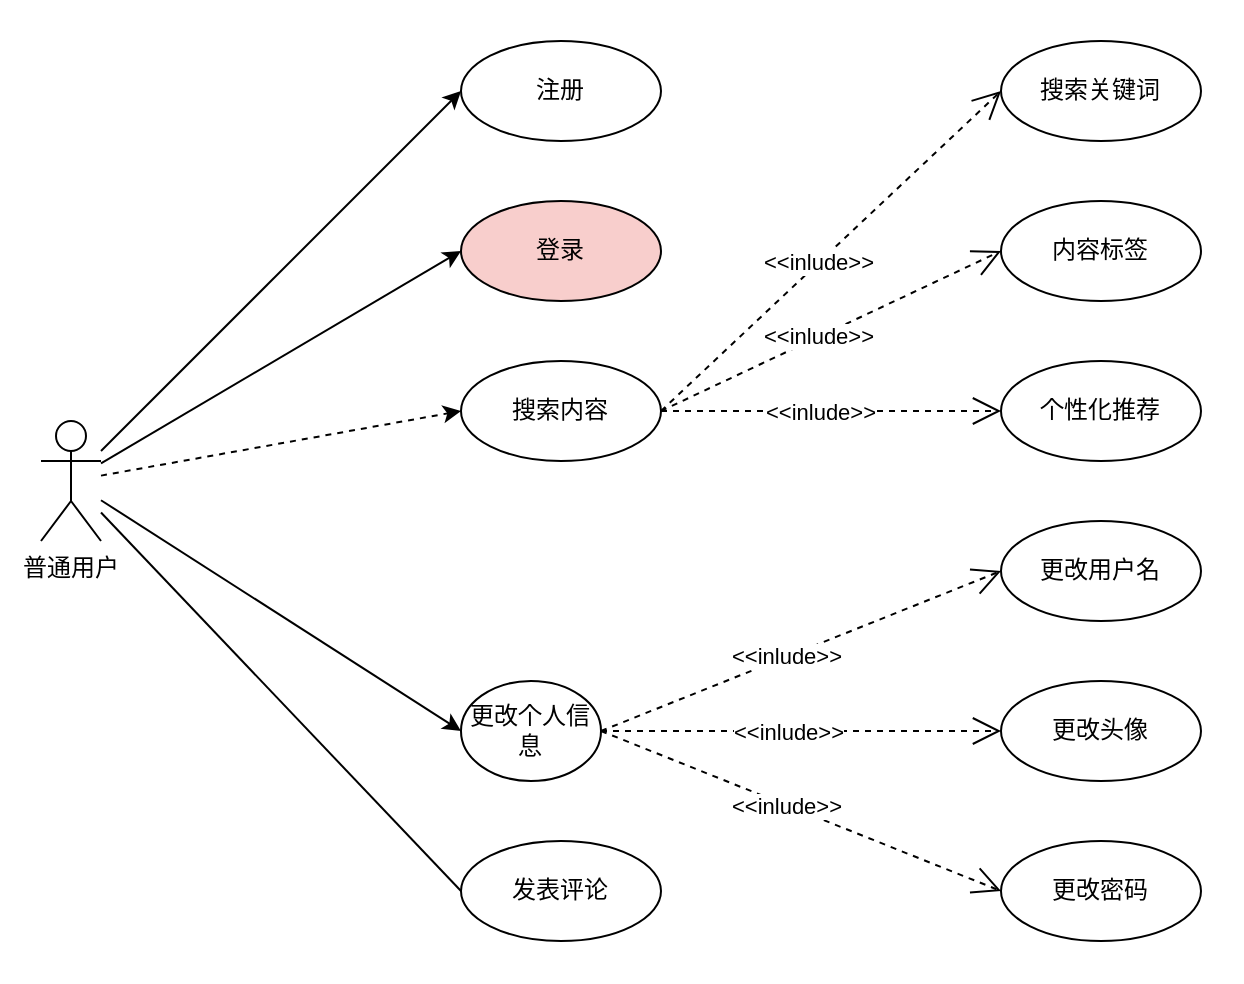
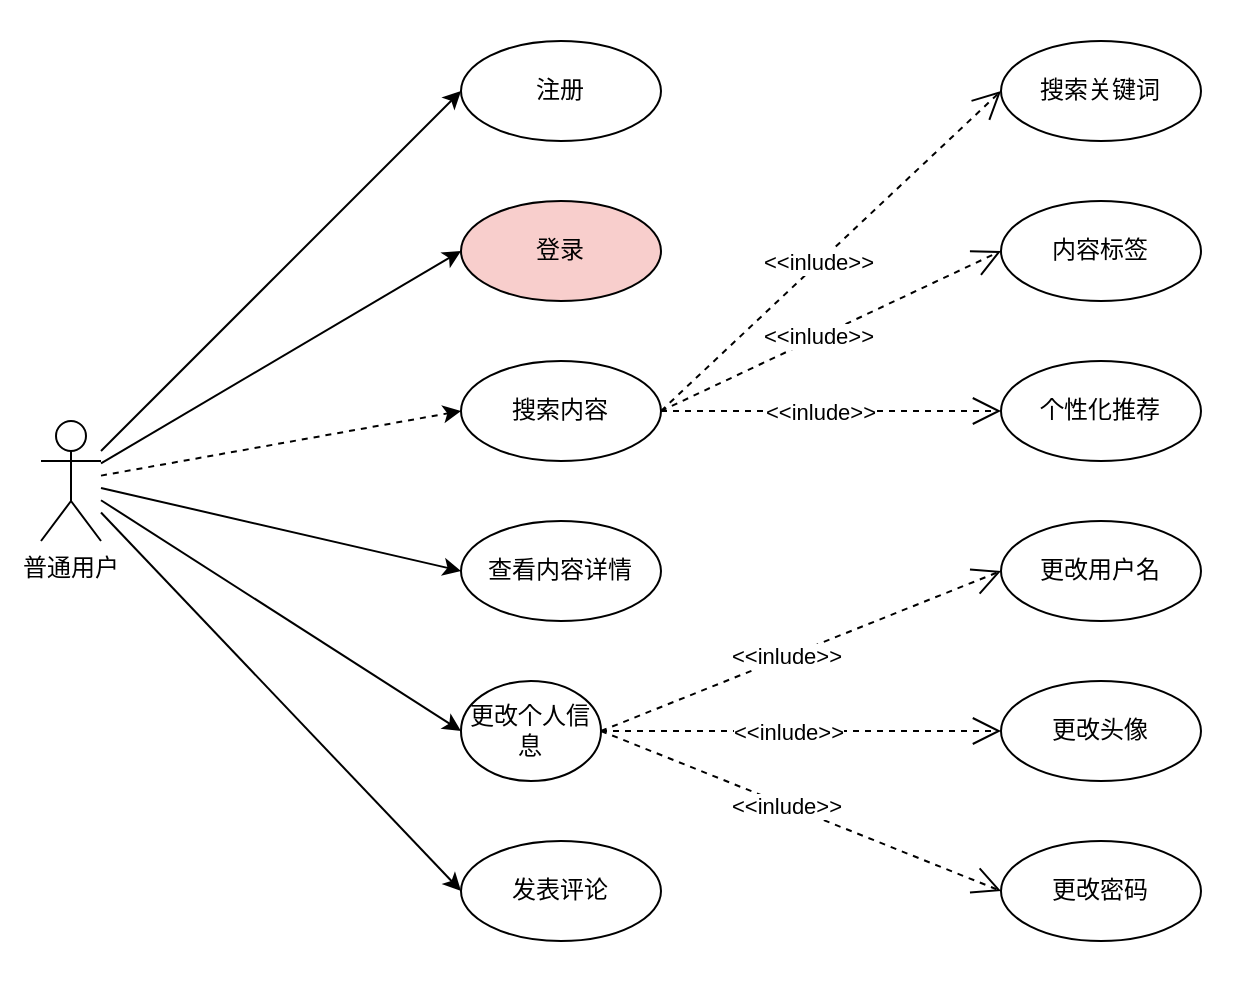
edge "普通用户" -> "查看内容详情": added
node "查看内容详情": added
edge "普通用户" -- "发表评论": arrowhead none -> classic
